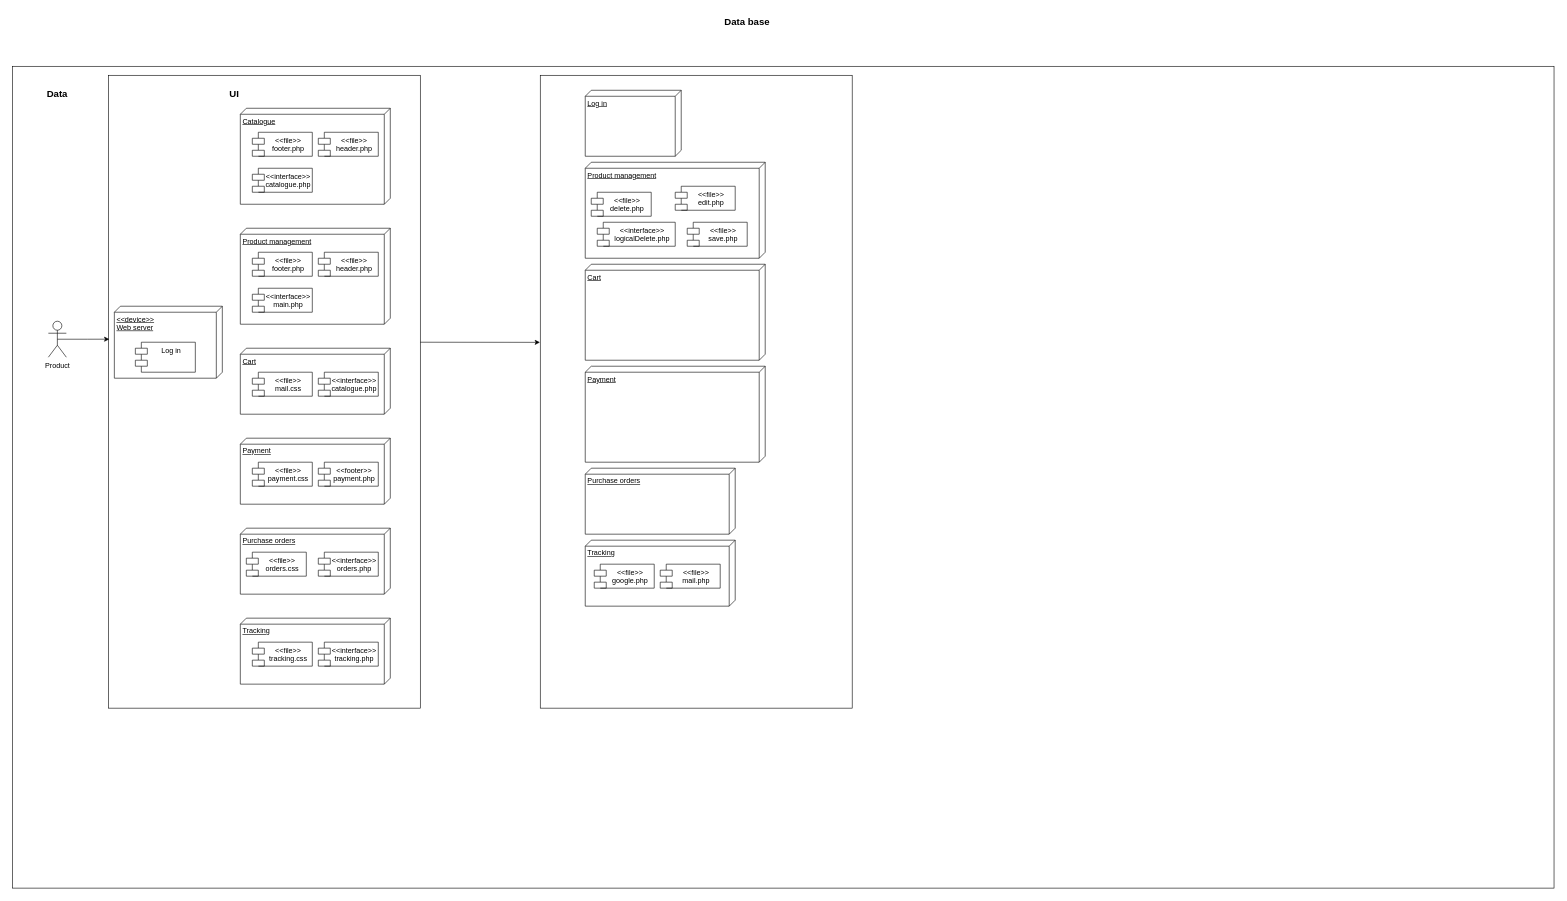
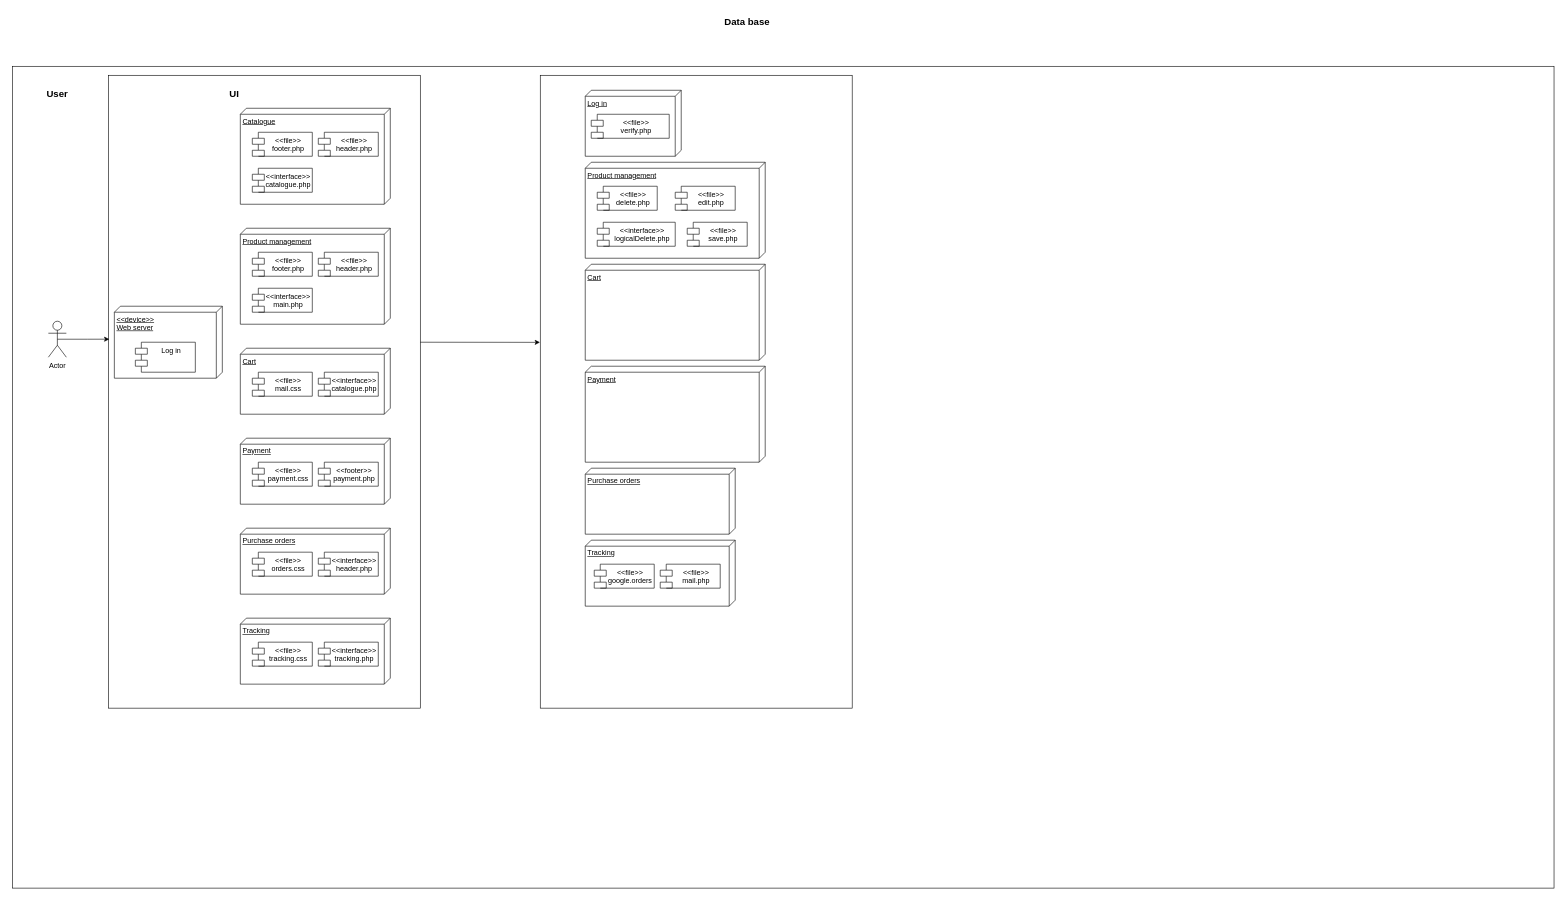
node "Data": label "Data" -> "User"
node "<<file>> verify.php": added
node "<<file>> delete.php": moved (621, 204) -> (627, 198)
node "Product": label "Product" -> "Actor"
node "<<file>> orders.css": moved (276, 564) -> (282, 564)
node "<<interface>> orders.php": label "<<interface>> orders.php" -> "<<interface>> header.php"
node "<<file>> google.php": label "<<file>> google.php" -> "<<file>> google.orders"
